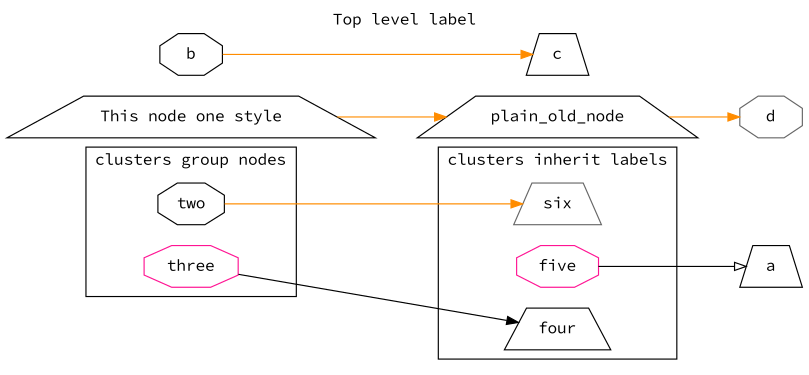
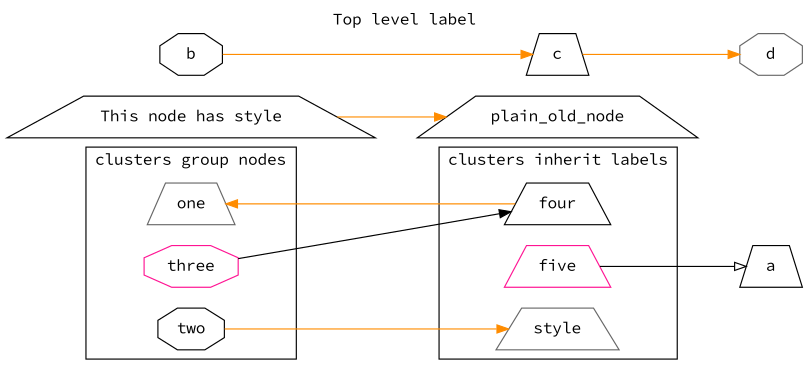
node "This node one style": label "This node one style" -> "This node has style"
edge "plain_old_node" -> "d": now "c" -> "d"
node "one": added
node "six": label "six" -> "style"
node "five": shape octagon -> trapezium
